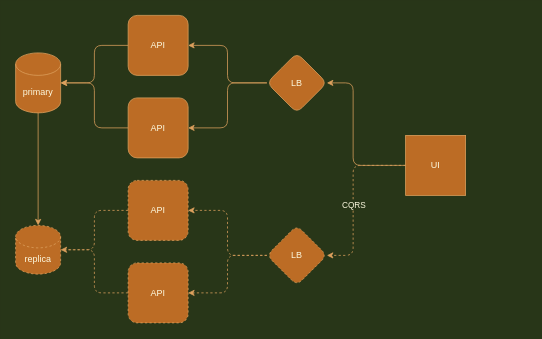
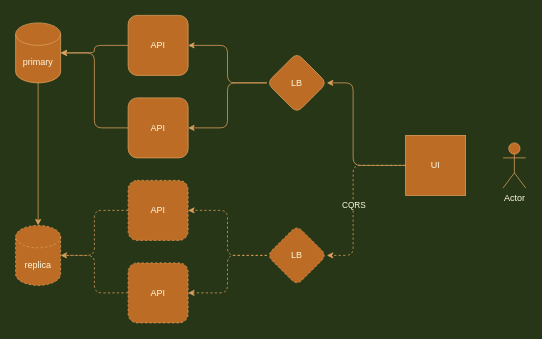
node "primary": moved (38, 83) -> (38, 53)
node "Actor": added
node "replica": size 45x49 -> 45x60
